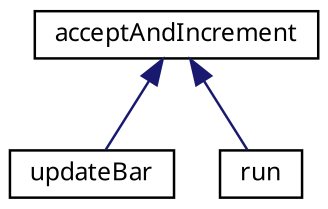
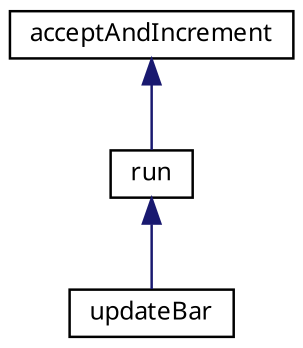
edge "updateBar" -> "acceptAndIncrement": now "updateBar" -> "run"
